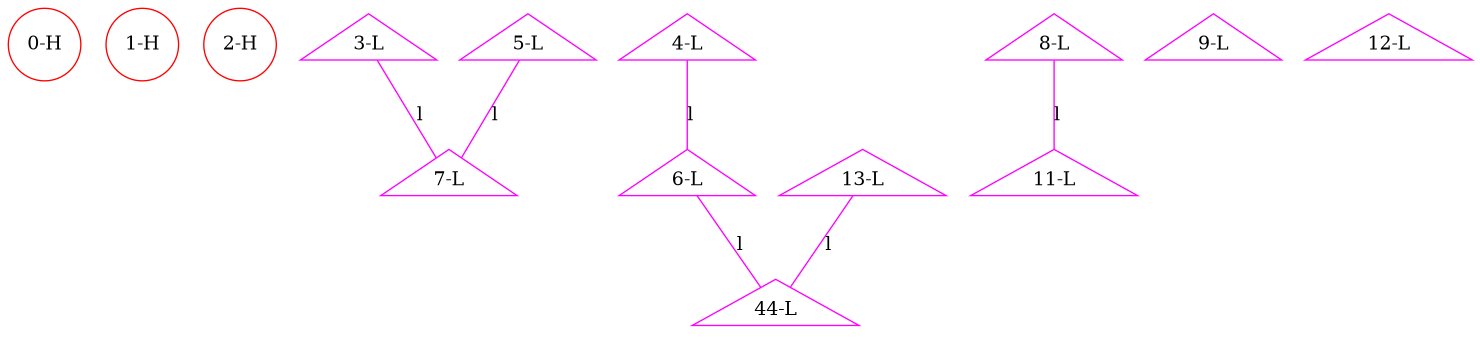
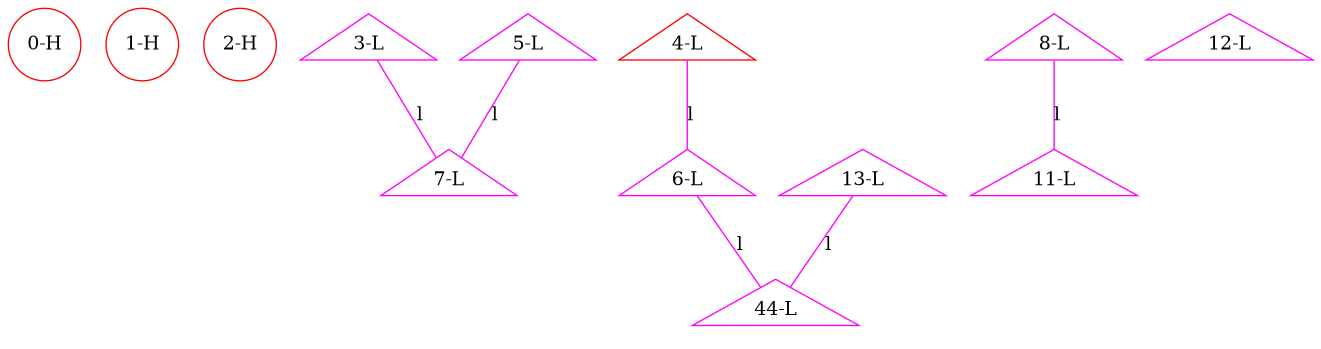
node "4-L": color magenta -> red
node "9-L": removed
